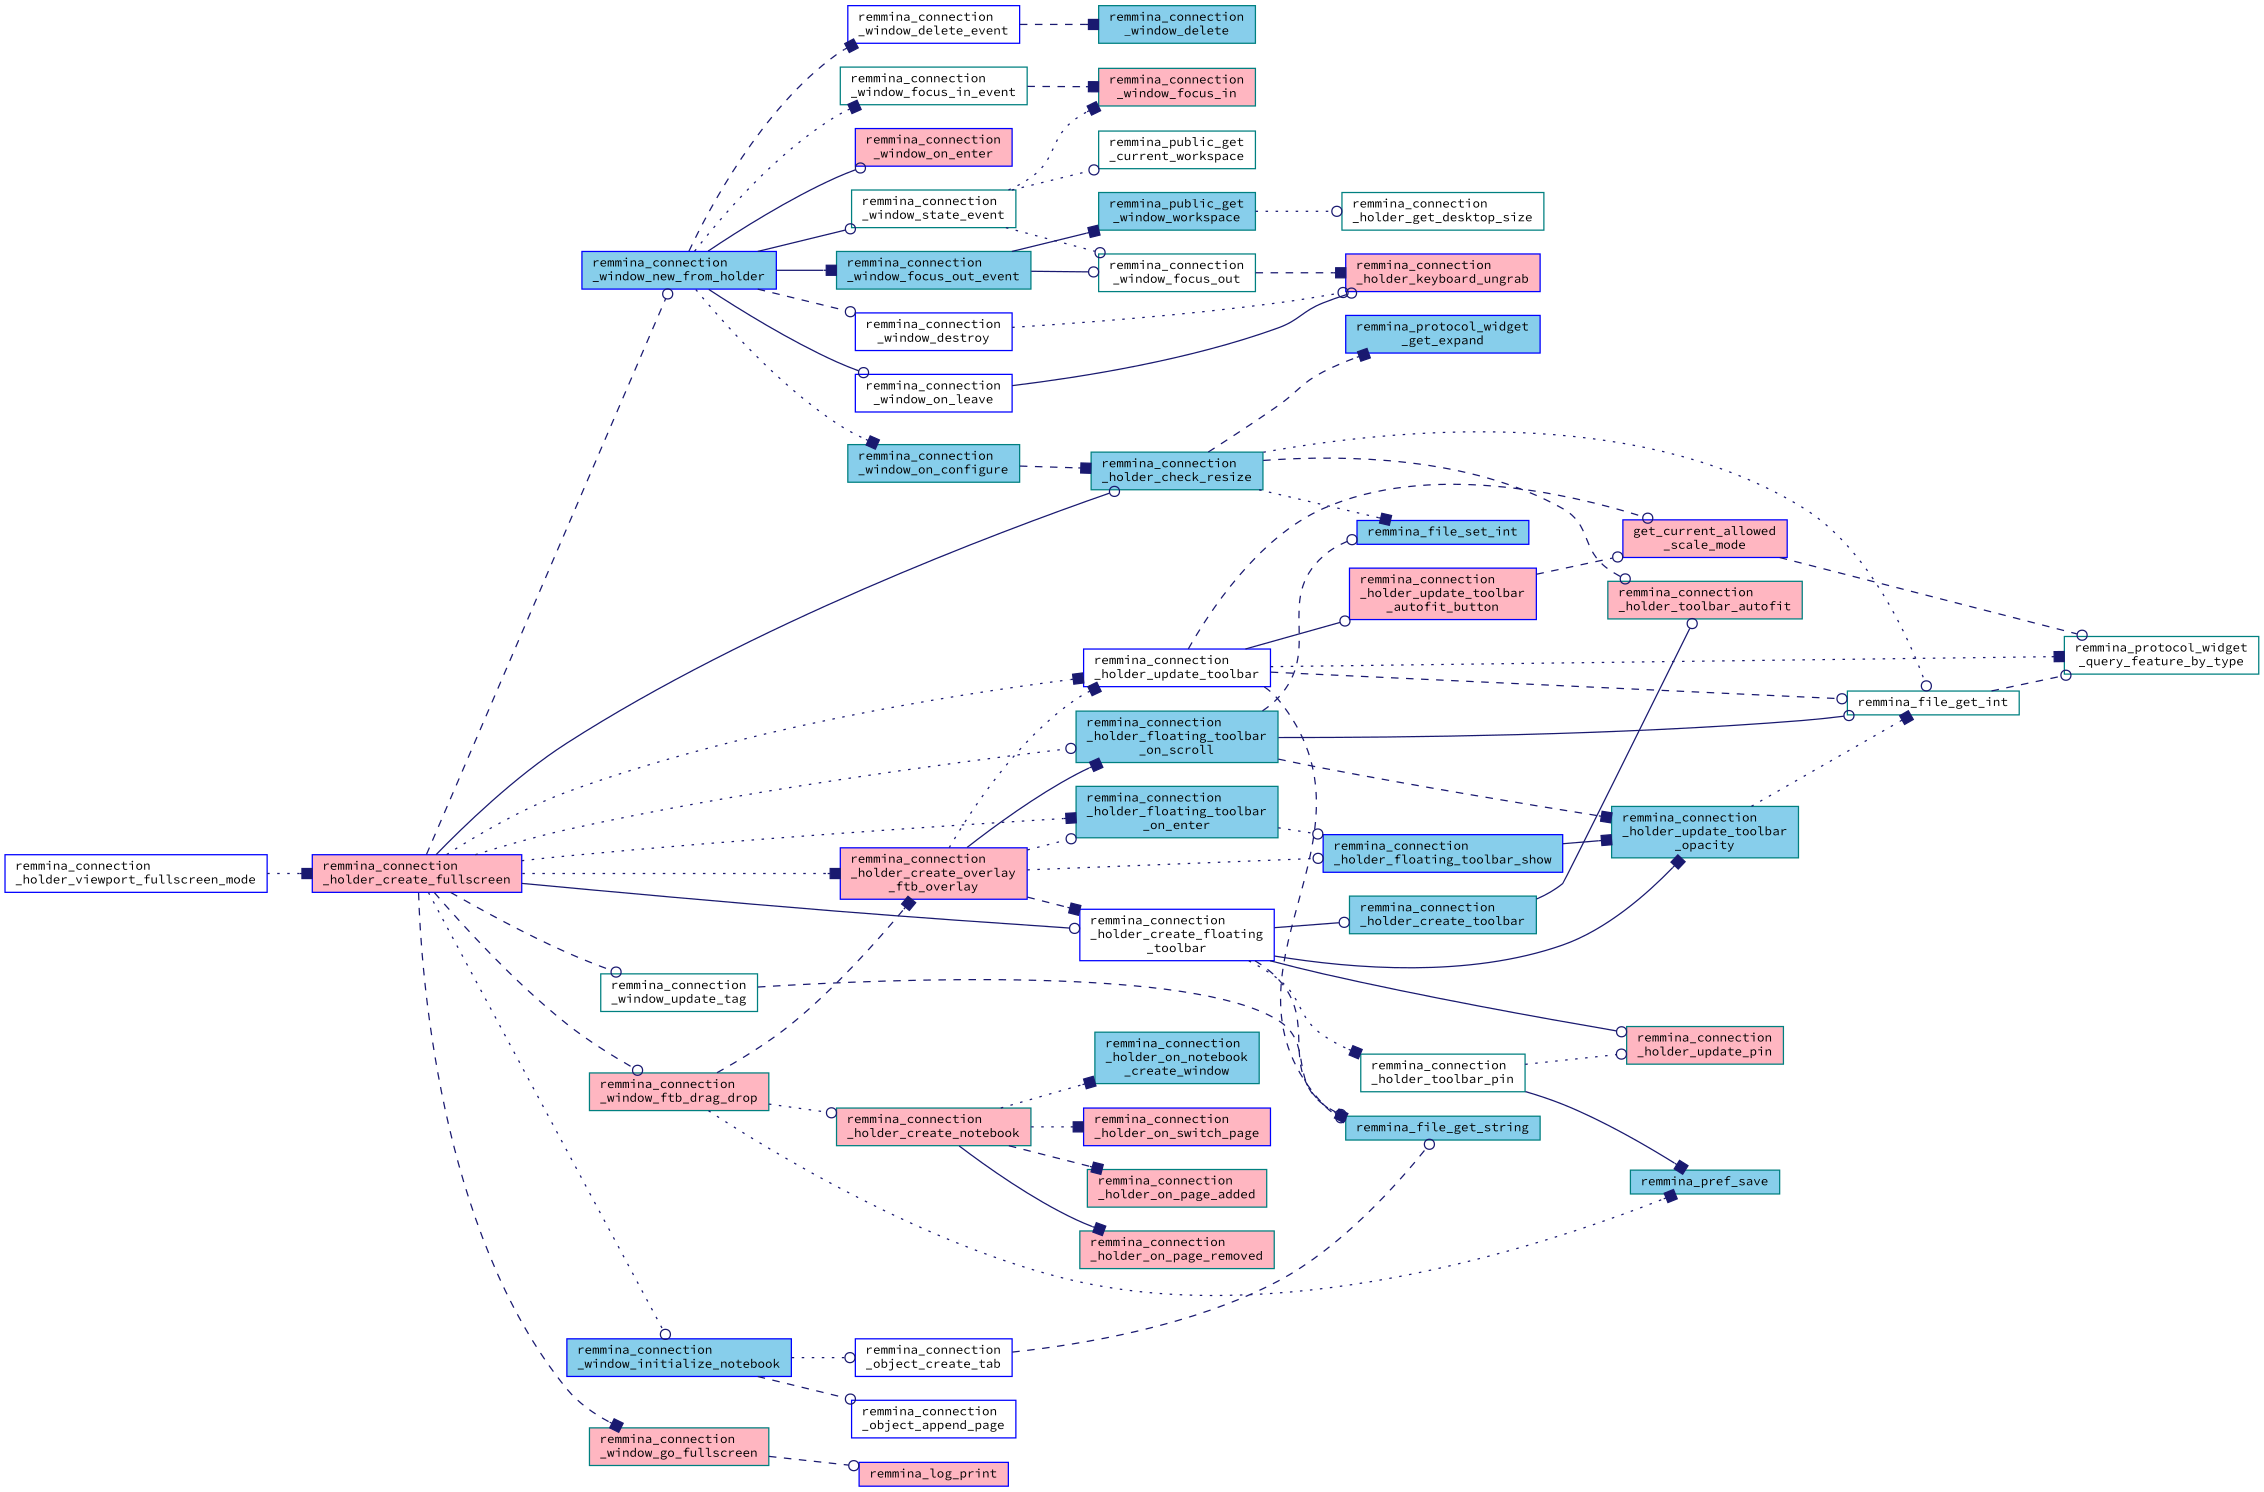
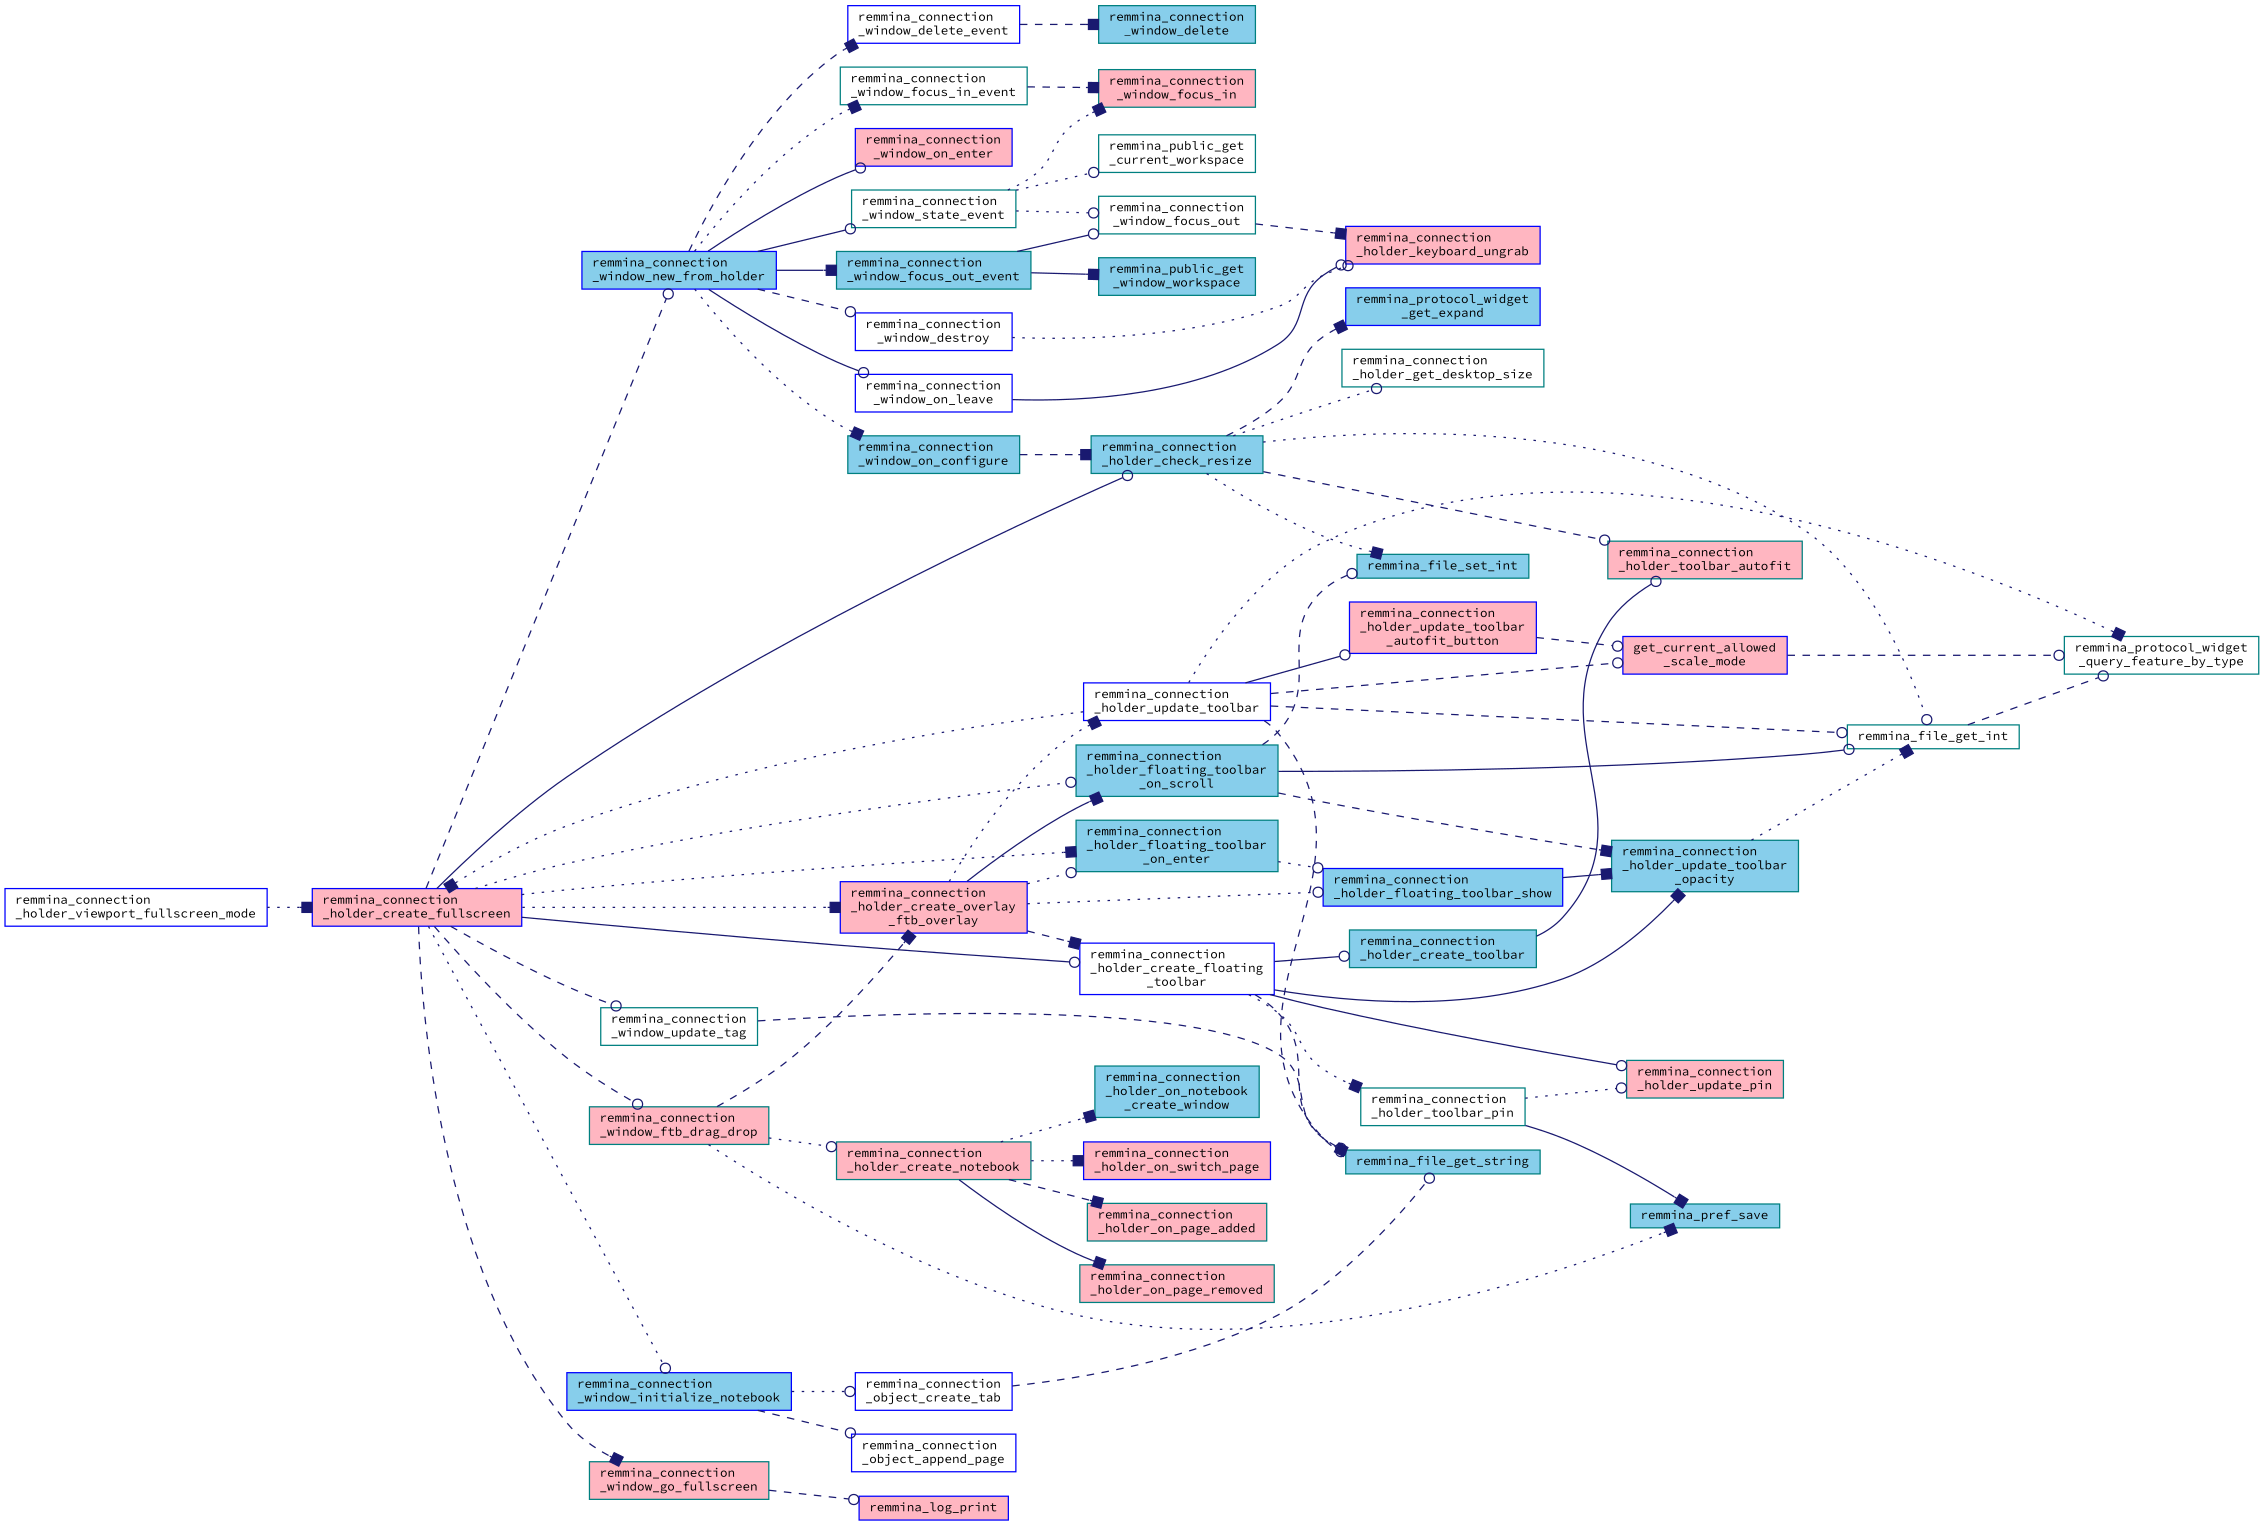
edge "remmina_public_get _window_workspace" -> "remmina_connection _holder_get_desktop_size": now "remmina_connection _holder_check_resize" -> "remmina_connection _holder_get_desktop_size"
node "remmina_file_set_int": color blue -> teal
edge "remmina_connection _holder_create_fullscreen" -> "remmina_connection _holder_update_toolbar": reversed
